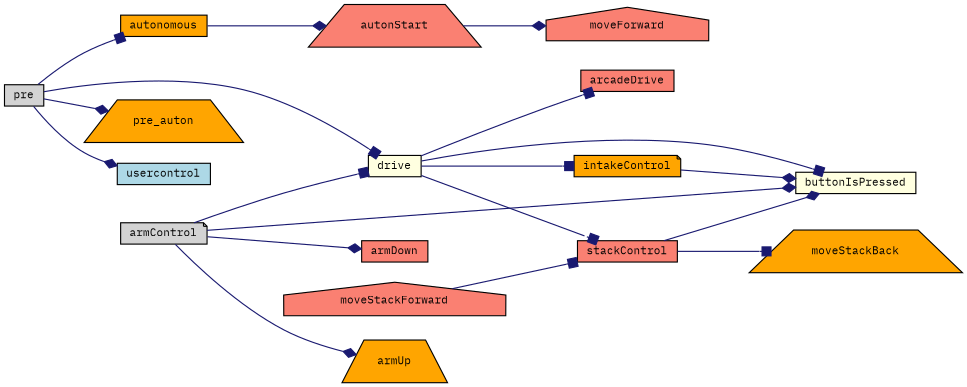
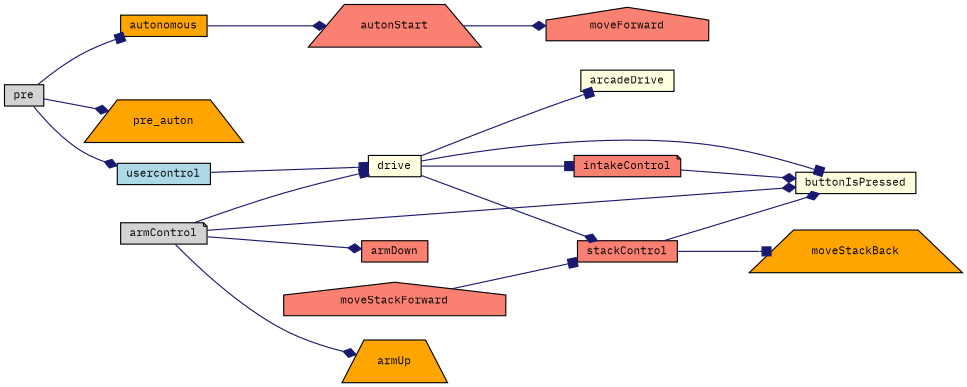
node "arcadeDrive": fillcolor salmon -> lightyellow
edge "pre" -> "drive": now "usercontrol" -> "drive"
node "intakeControl": fillcolor orange -> salmon
edge "drive" -> "stackControl": arrowhead box -> diamond
